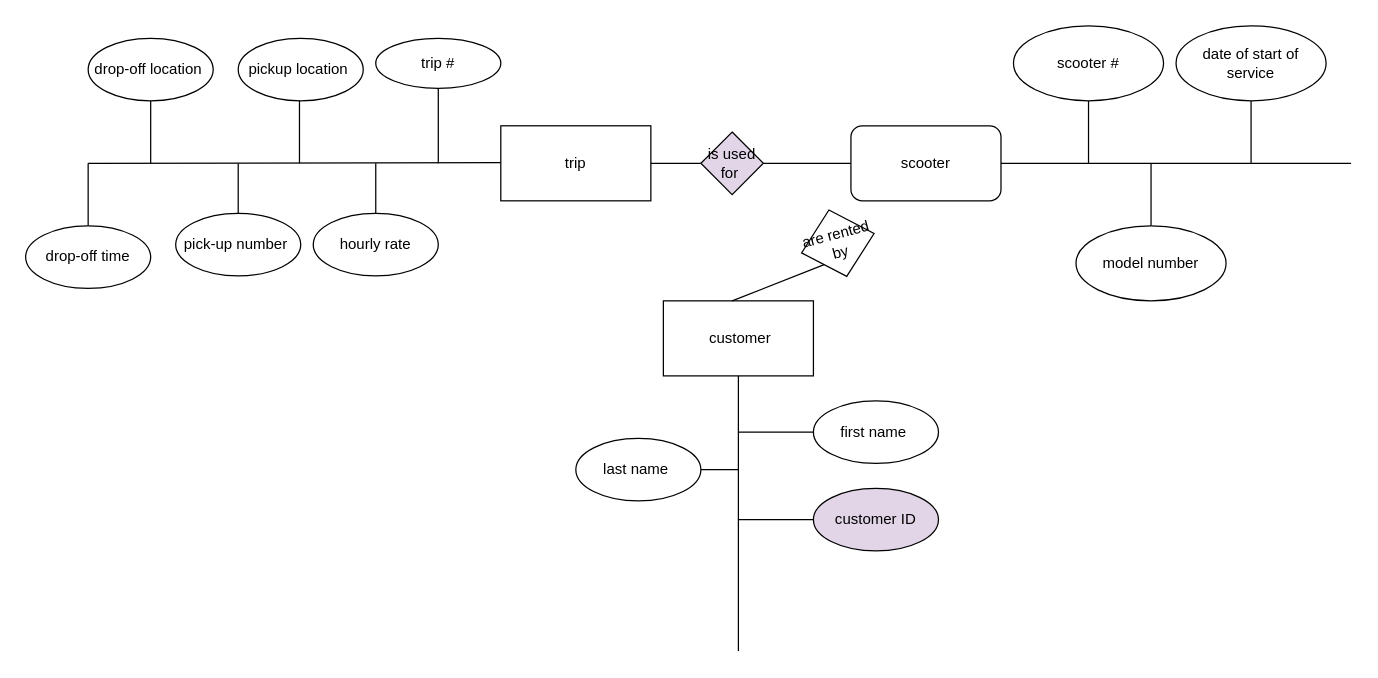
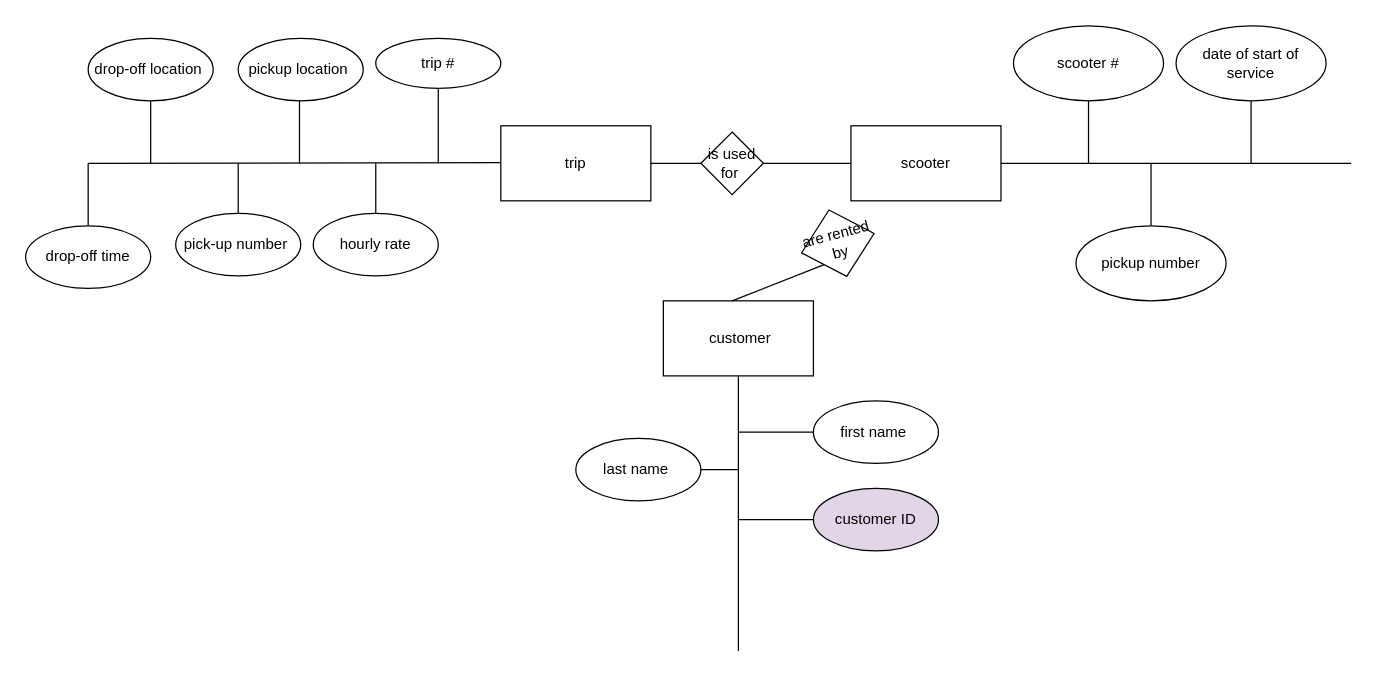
node "is used for": fillcolor #e1d5e7 -> #ffffff
node "scooter": shape rounded rectangle -> rectangle
node "model number": label "model number" -> "pickup number"
